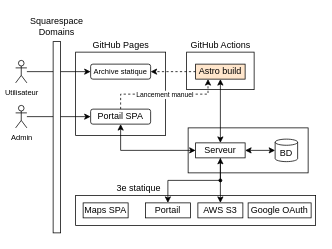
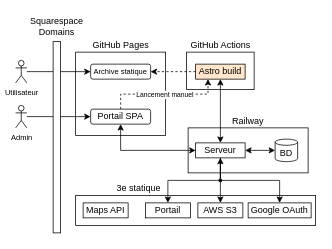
node "Railway": added
edge "Serveur" -> "Google OAuth": added
node "Maps SPA": label "Maps SPA" -> "Maps API"
